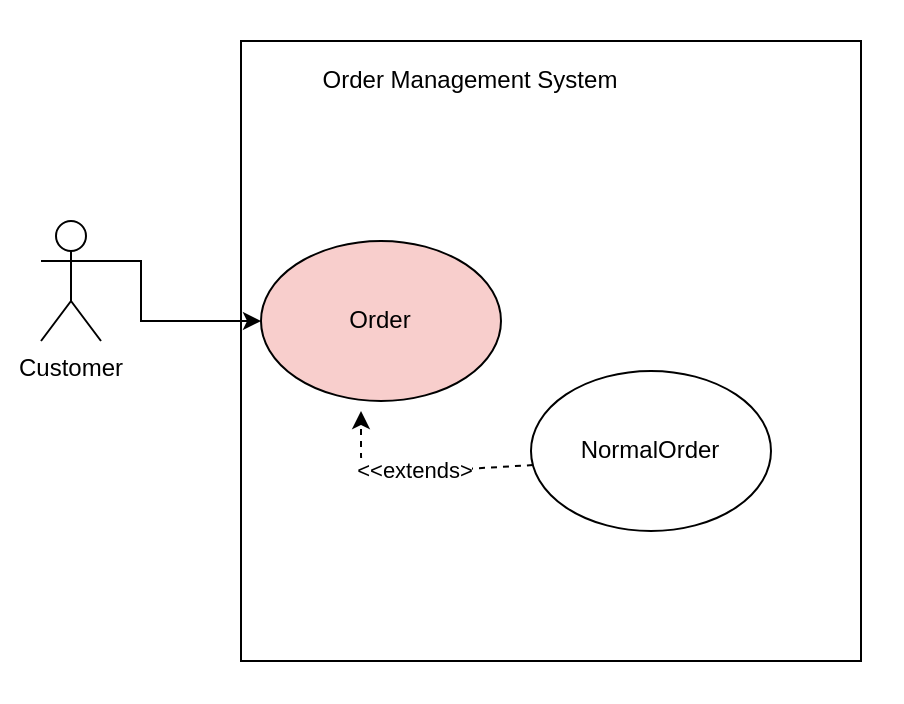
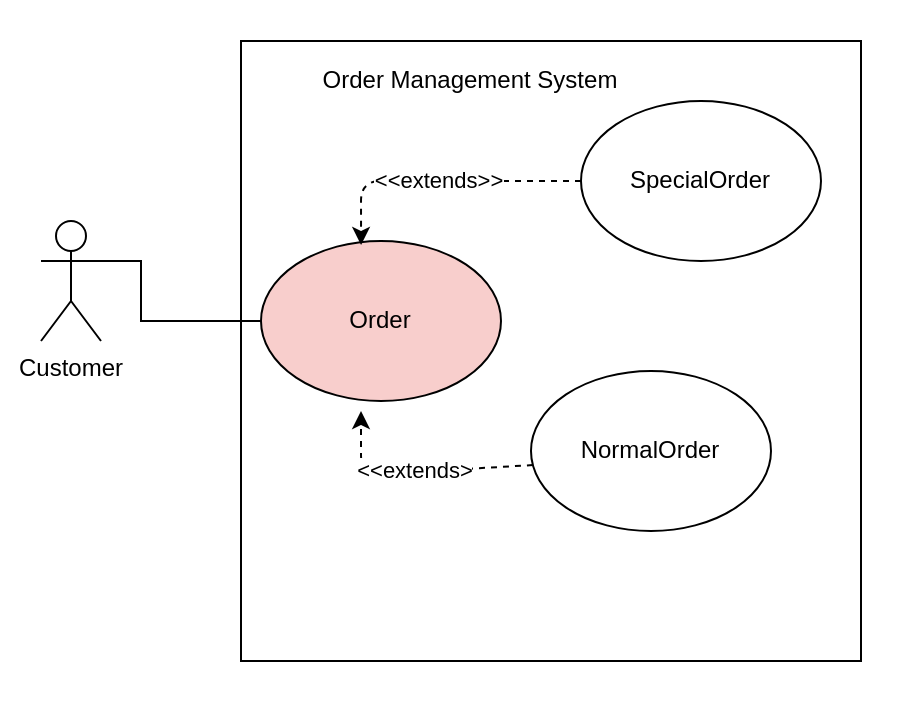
edge "SpecialOrder" -> "Order": added, label "<<extends>>"
node "SpecialOrder": added
edge "Customer" -> "Order": arrowhead classic -> none
